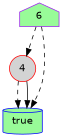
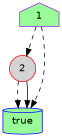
node "6": label "6" -> "1"
node "4": label "4" -> "2"
